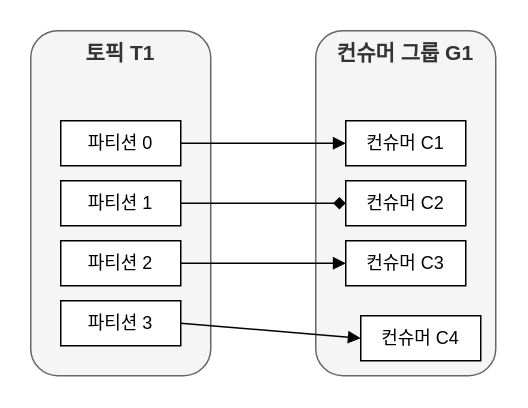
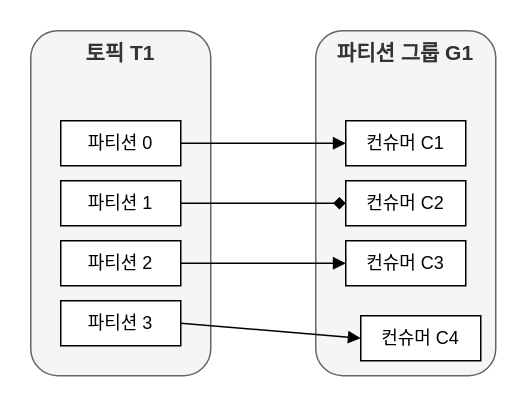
node "컨슈머 그룹 G1": label "컨슈머 그룹 G1" -> "파티션 그룹 G1"
